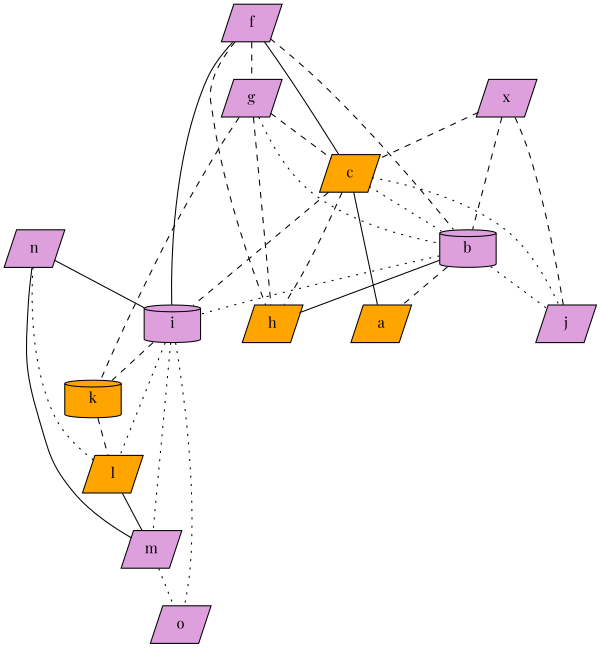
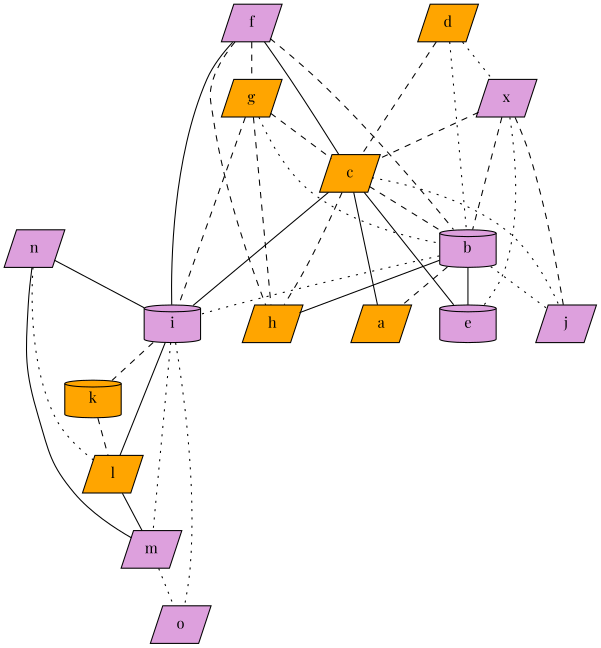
node "d": added
node "g": fillcolor plum -> orange
edge "c" -- "b": style dotted -> dashed
edge "g" -- "k": now "g" -- "i"
edge "c" -- "i": style dashed -> solid
node "e": added
edge "i" -- "l": style dotted -> solid
